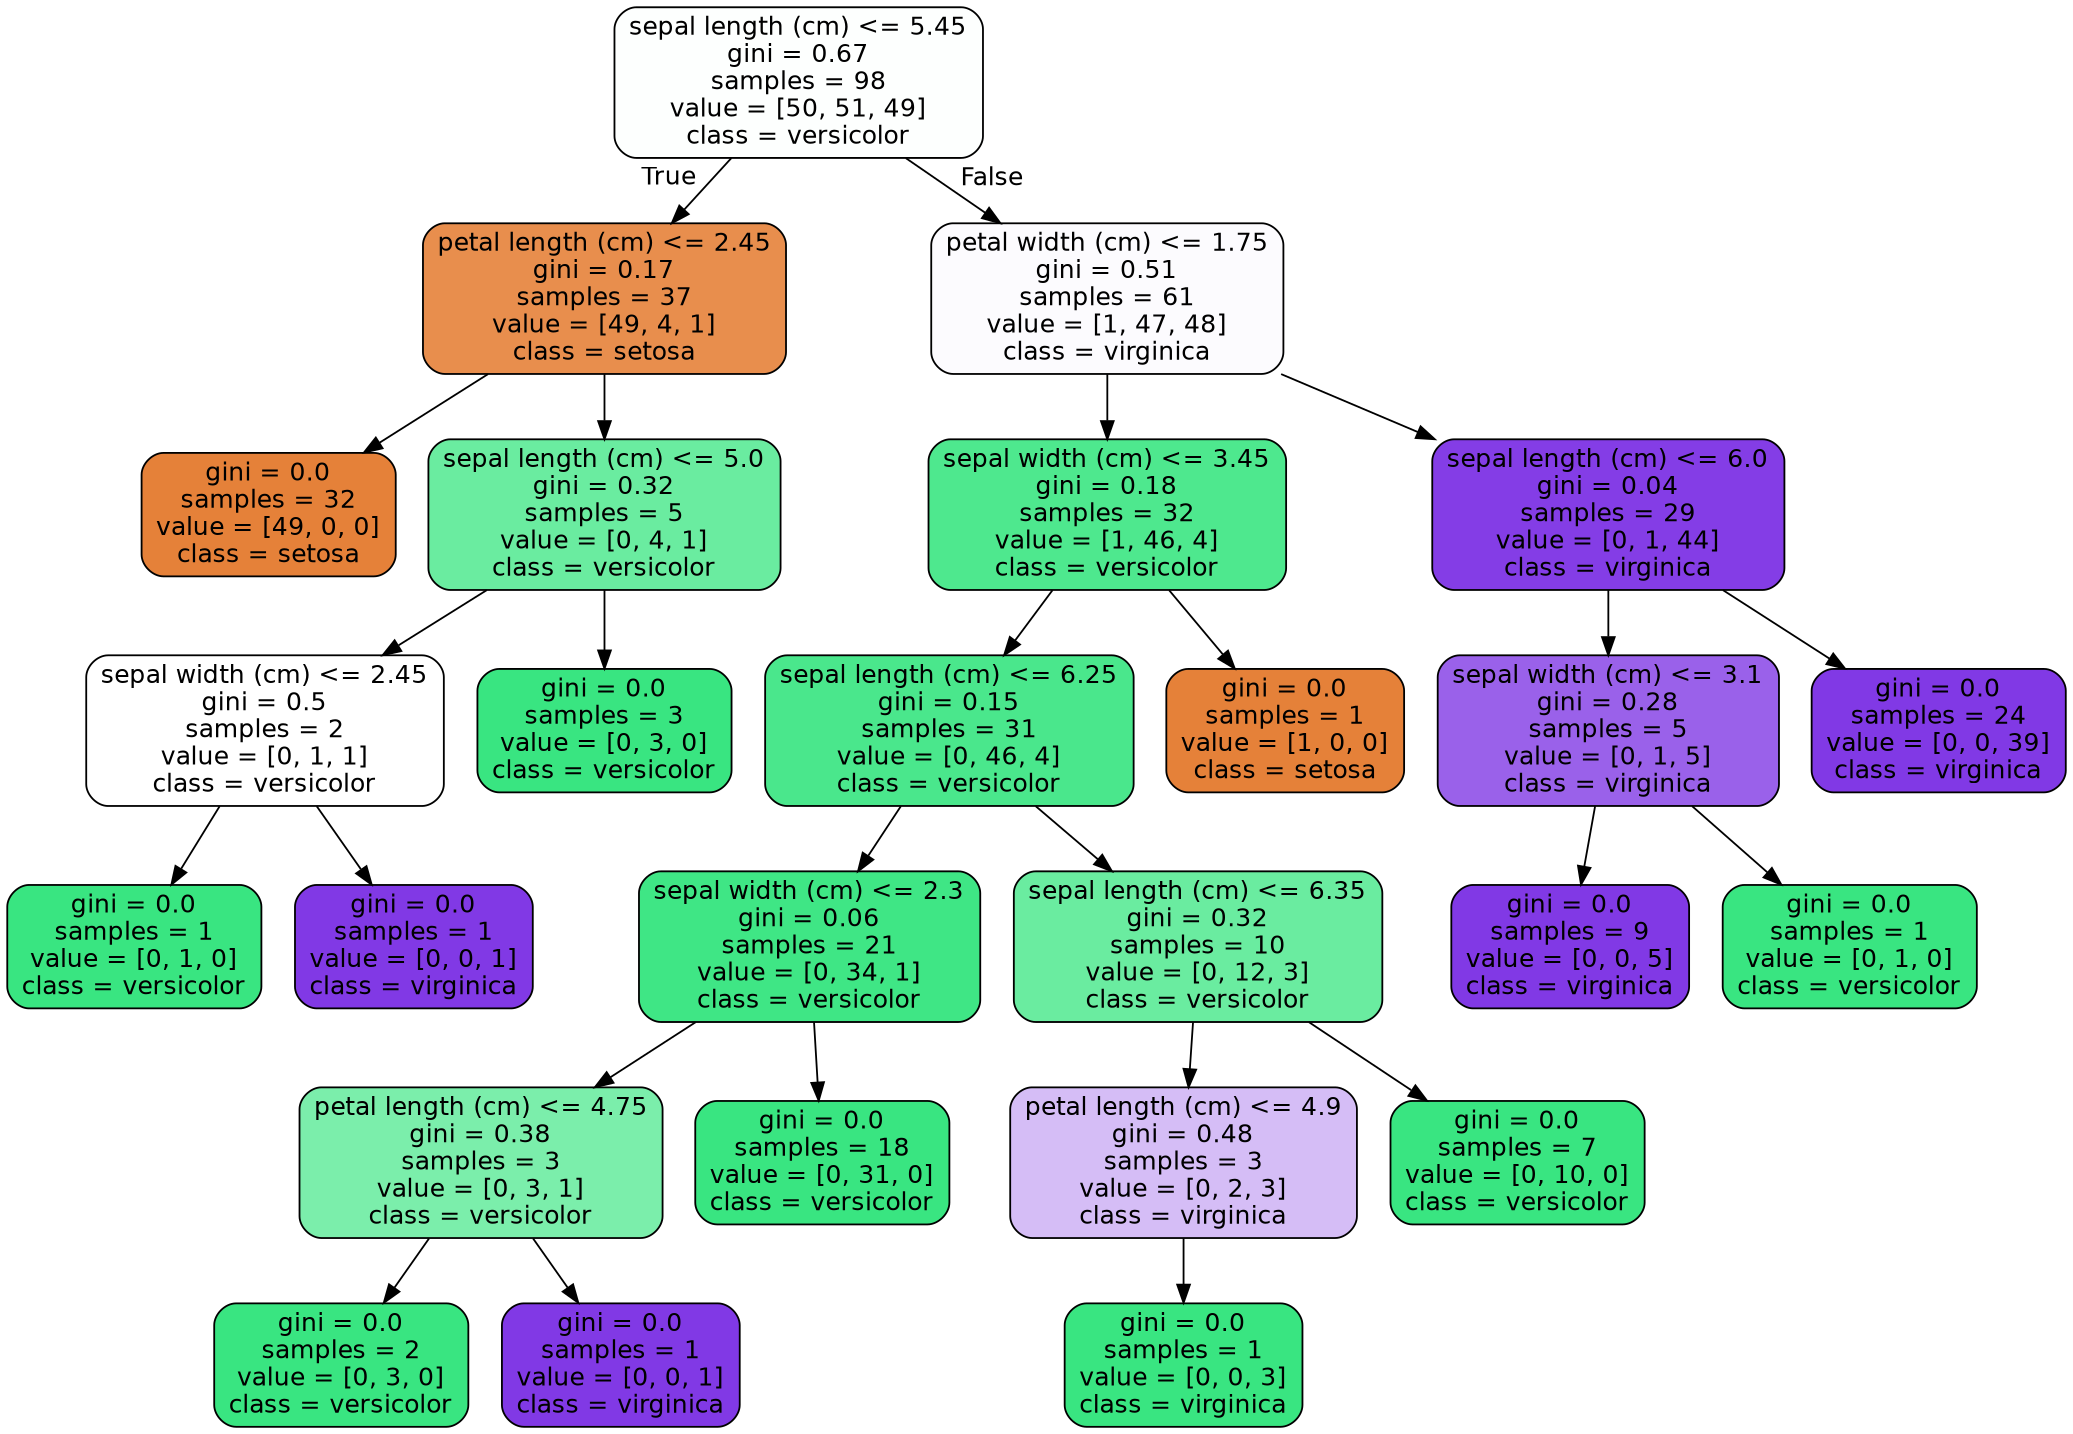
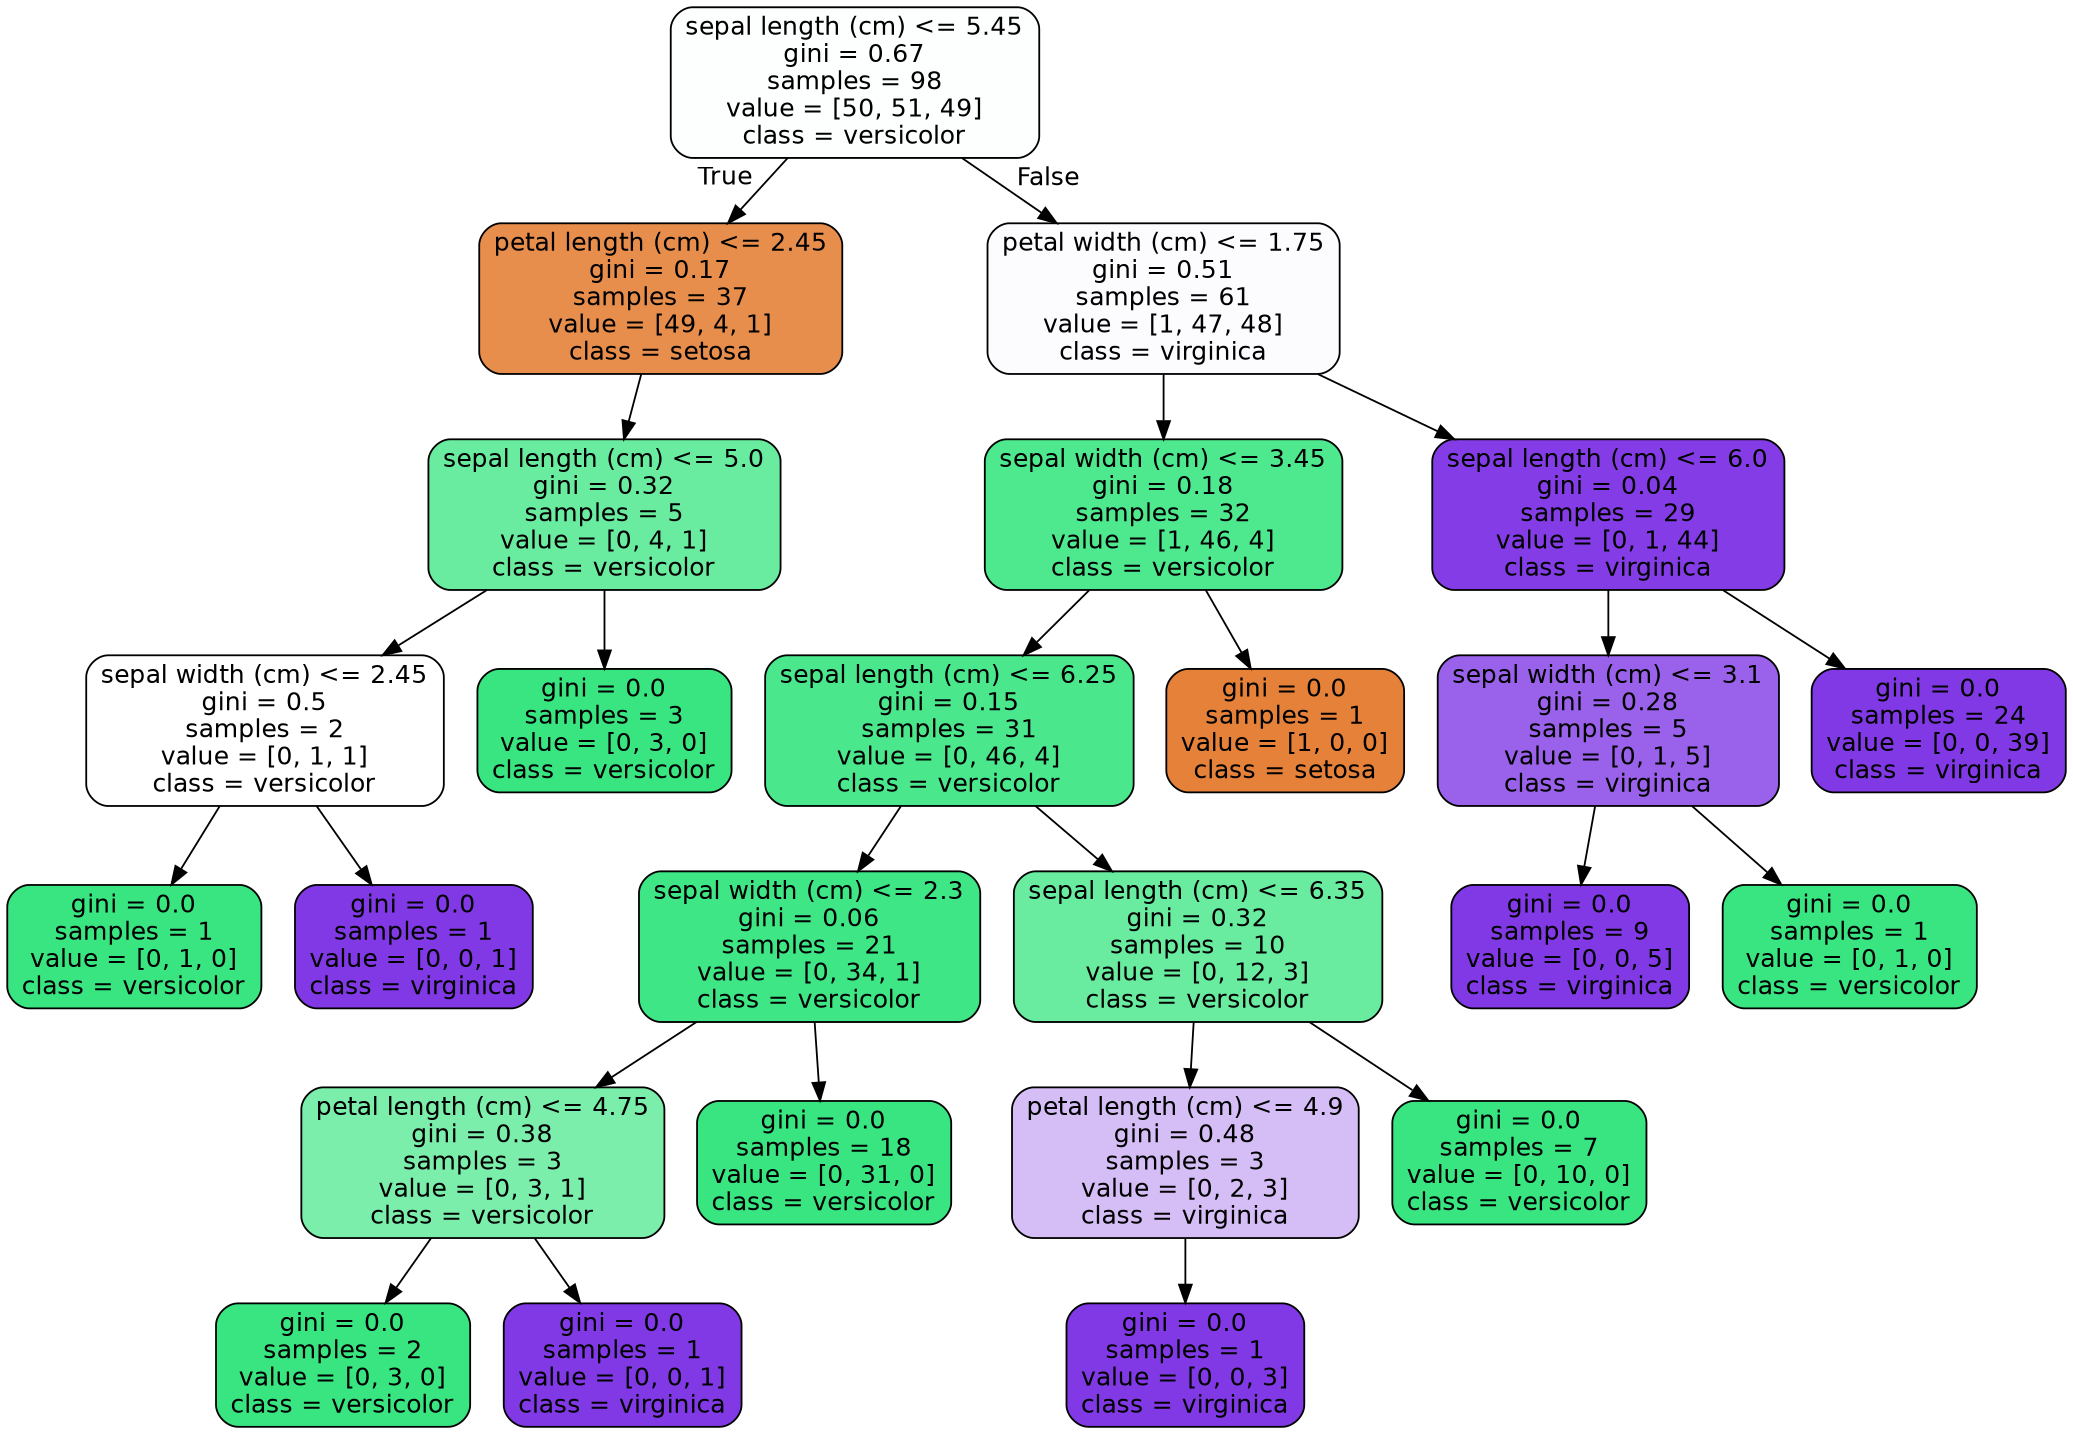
node "gini = 0.0 samples = 32 value = [49, 0, 0] class = setosa": removed
node "gini = 0.0 samples = 1 value = [0, 0, 3] class = virginica": fillcolor #39e581 -> #8139e5
